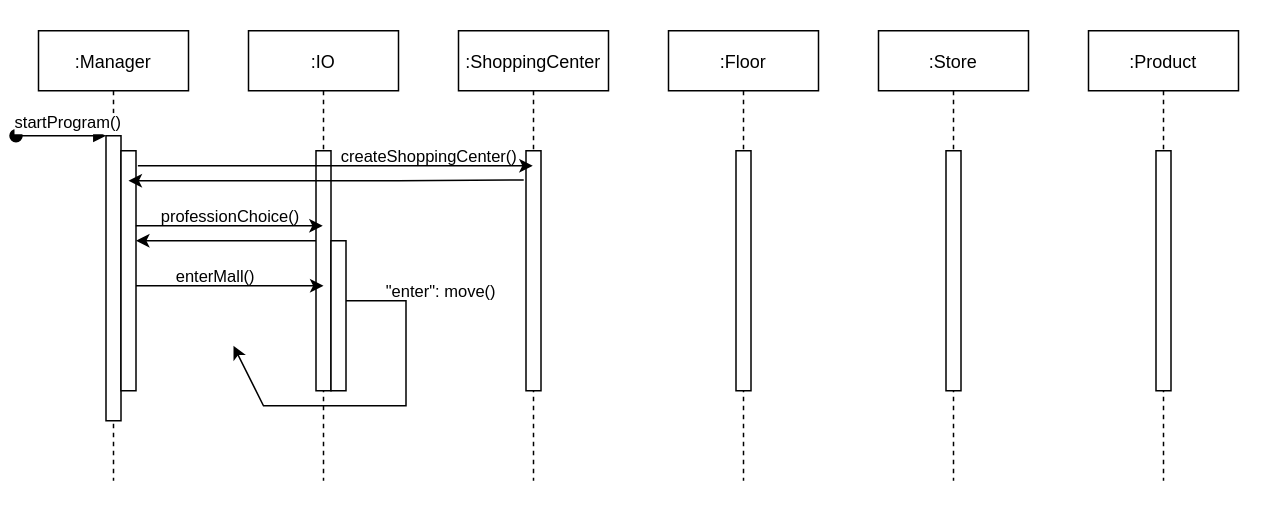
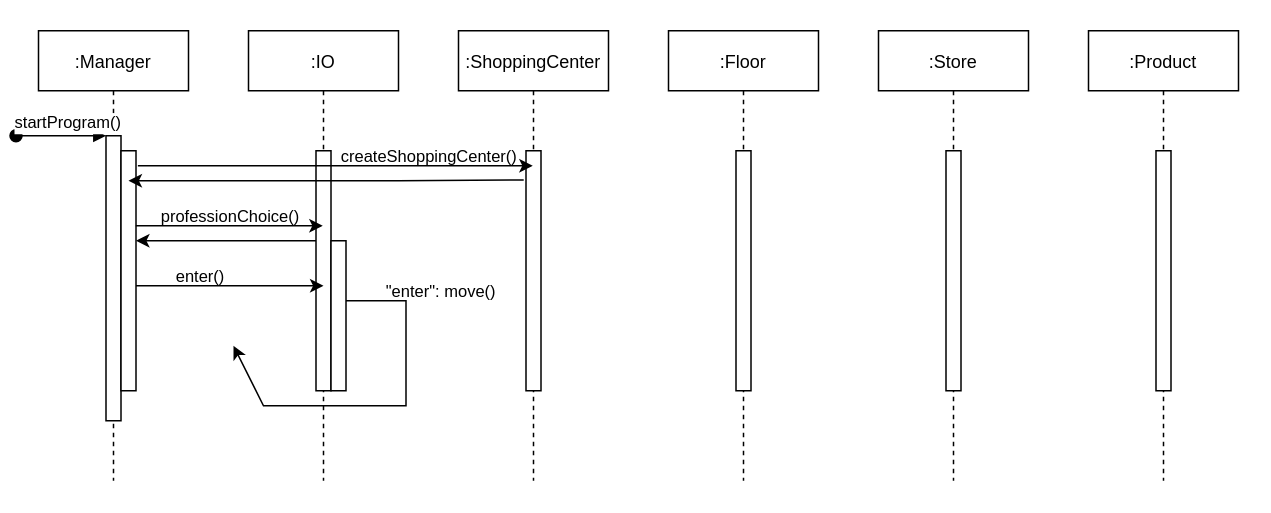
node "enterMall()": label "enterMall()" -> "enter()"
